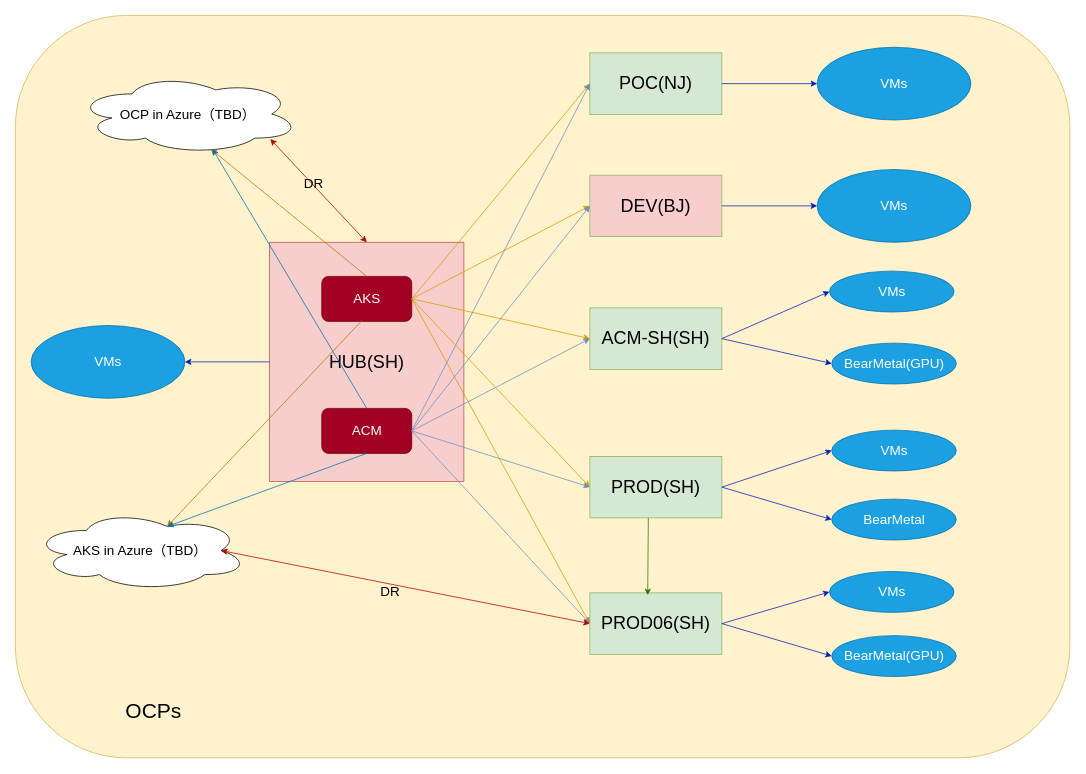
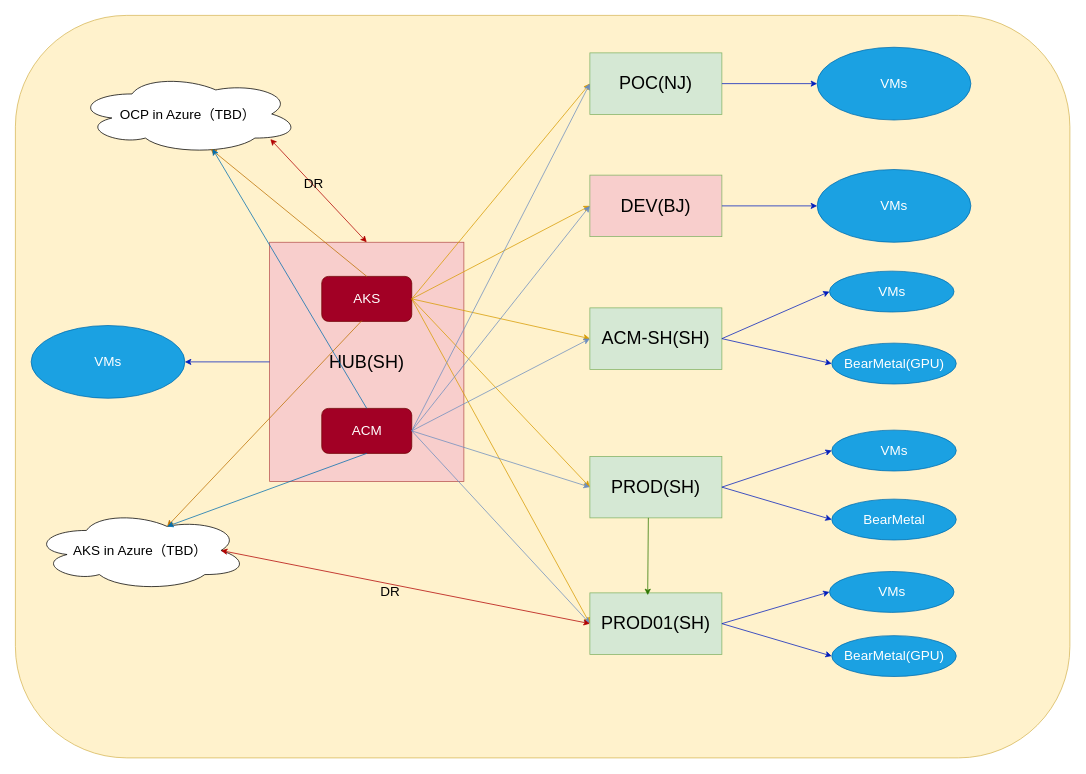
node "PROD06(SH)": label "PROD06(SH)" -> "PROD01(SH)"
node "OCPs": removed
